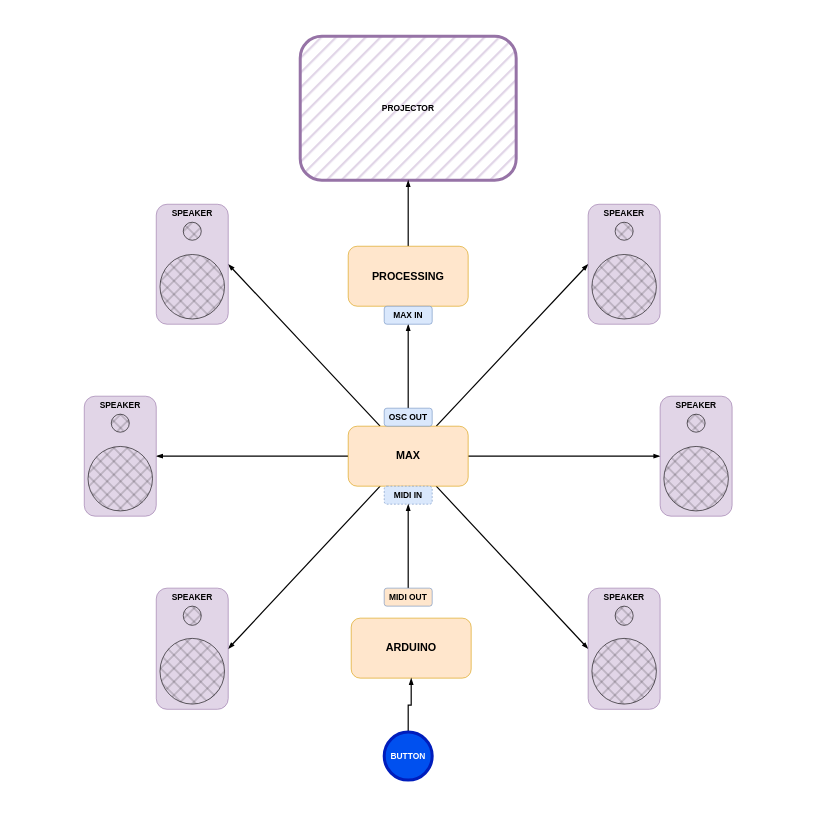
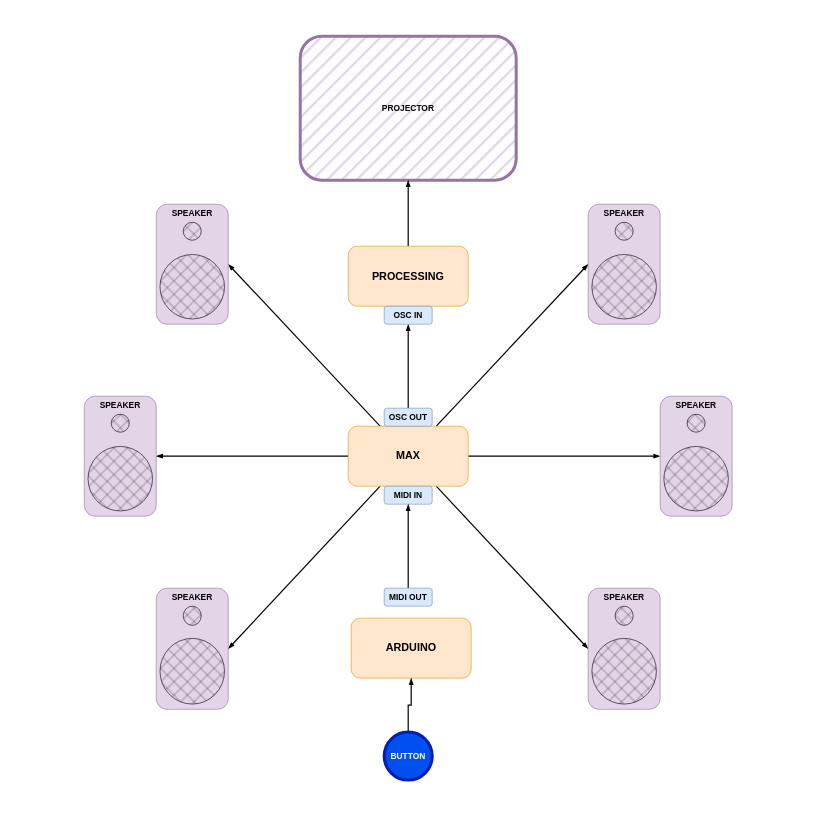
node "MAX IN": label "MAX IN" -> "OSC IN"
node "MIDI IN": style dashed -> solid
node "MIDI OUT": fillcolor #ffe6cc -> #dae8fc
